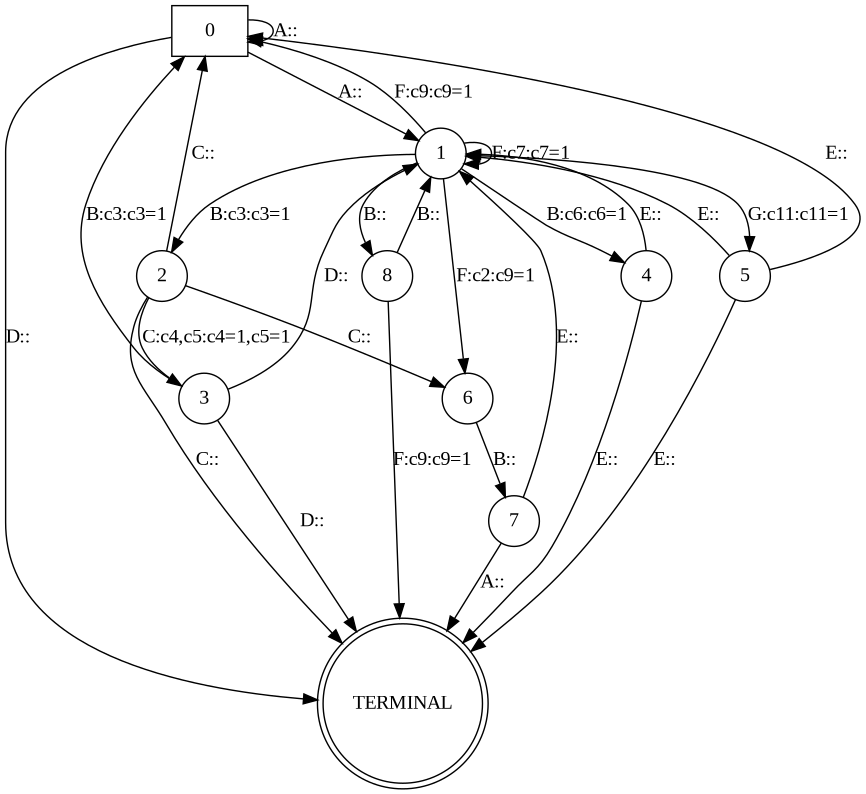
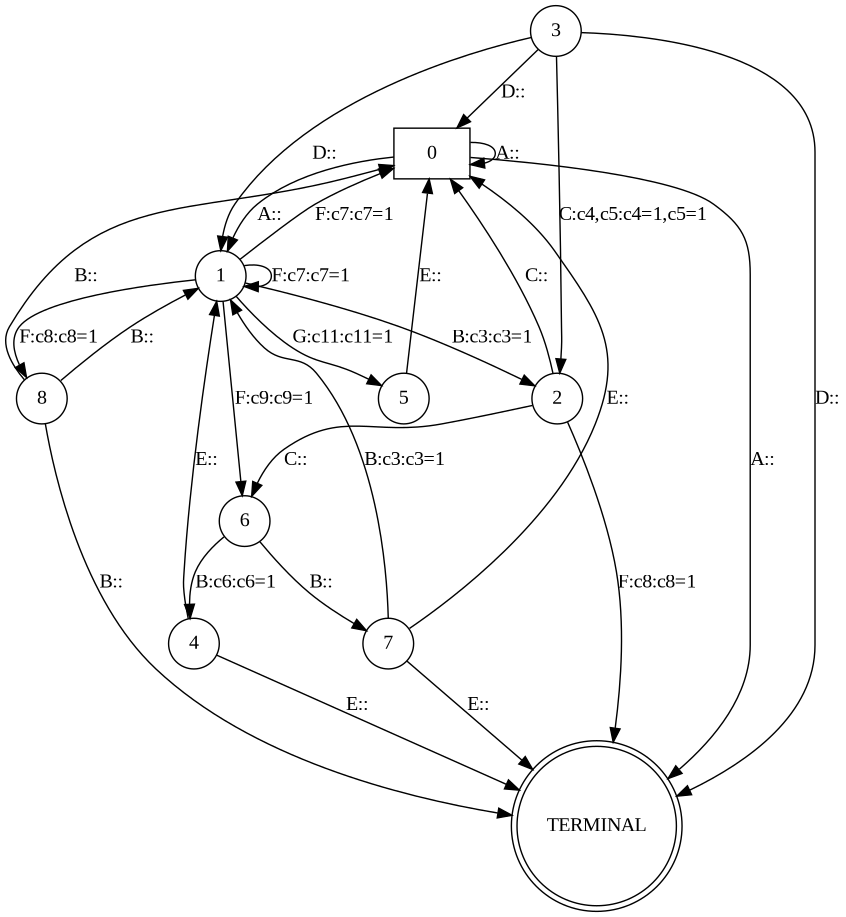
edge "1" -> "0": label "F:c9:c9=1" -> "F:c7:c7=1"
edge "5" -> "1": removed, label "E::"
edge "3" -> "0": label "B:c3:c3=1" -> "D::"
edge "1" -> "8": label "B::" -> "F:c8:c8=1"
edge "8" -> "0": added, label "B::"
edge "1" -> "4": now "6" -> "4"
edge "1" -> "6": label "F:c2:c9=1" -> "F:c9:c9=1"
edge "0" -> "TERMINAL": label "D::" -> "A::"
edge "7" -> "1": label "E::" -> "B:c3:c3=1"
edge "2" -> "3": reversed
edge "7" -> "0": added, label "E::"
edge "2" -> "TERMINAL": label "C::" -> "F:c8:c8=1"
edge "8" -> "TERMINAL": label "F:c9:c9=1" -> "B::"
edge "5" -> "TERMINAL": removed, label "E::"
edge "7" -> "TERMINAL": label "A::" -> "E::"
